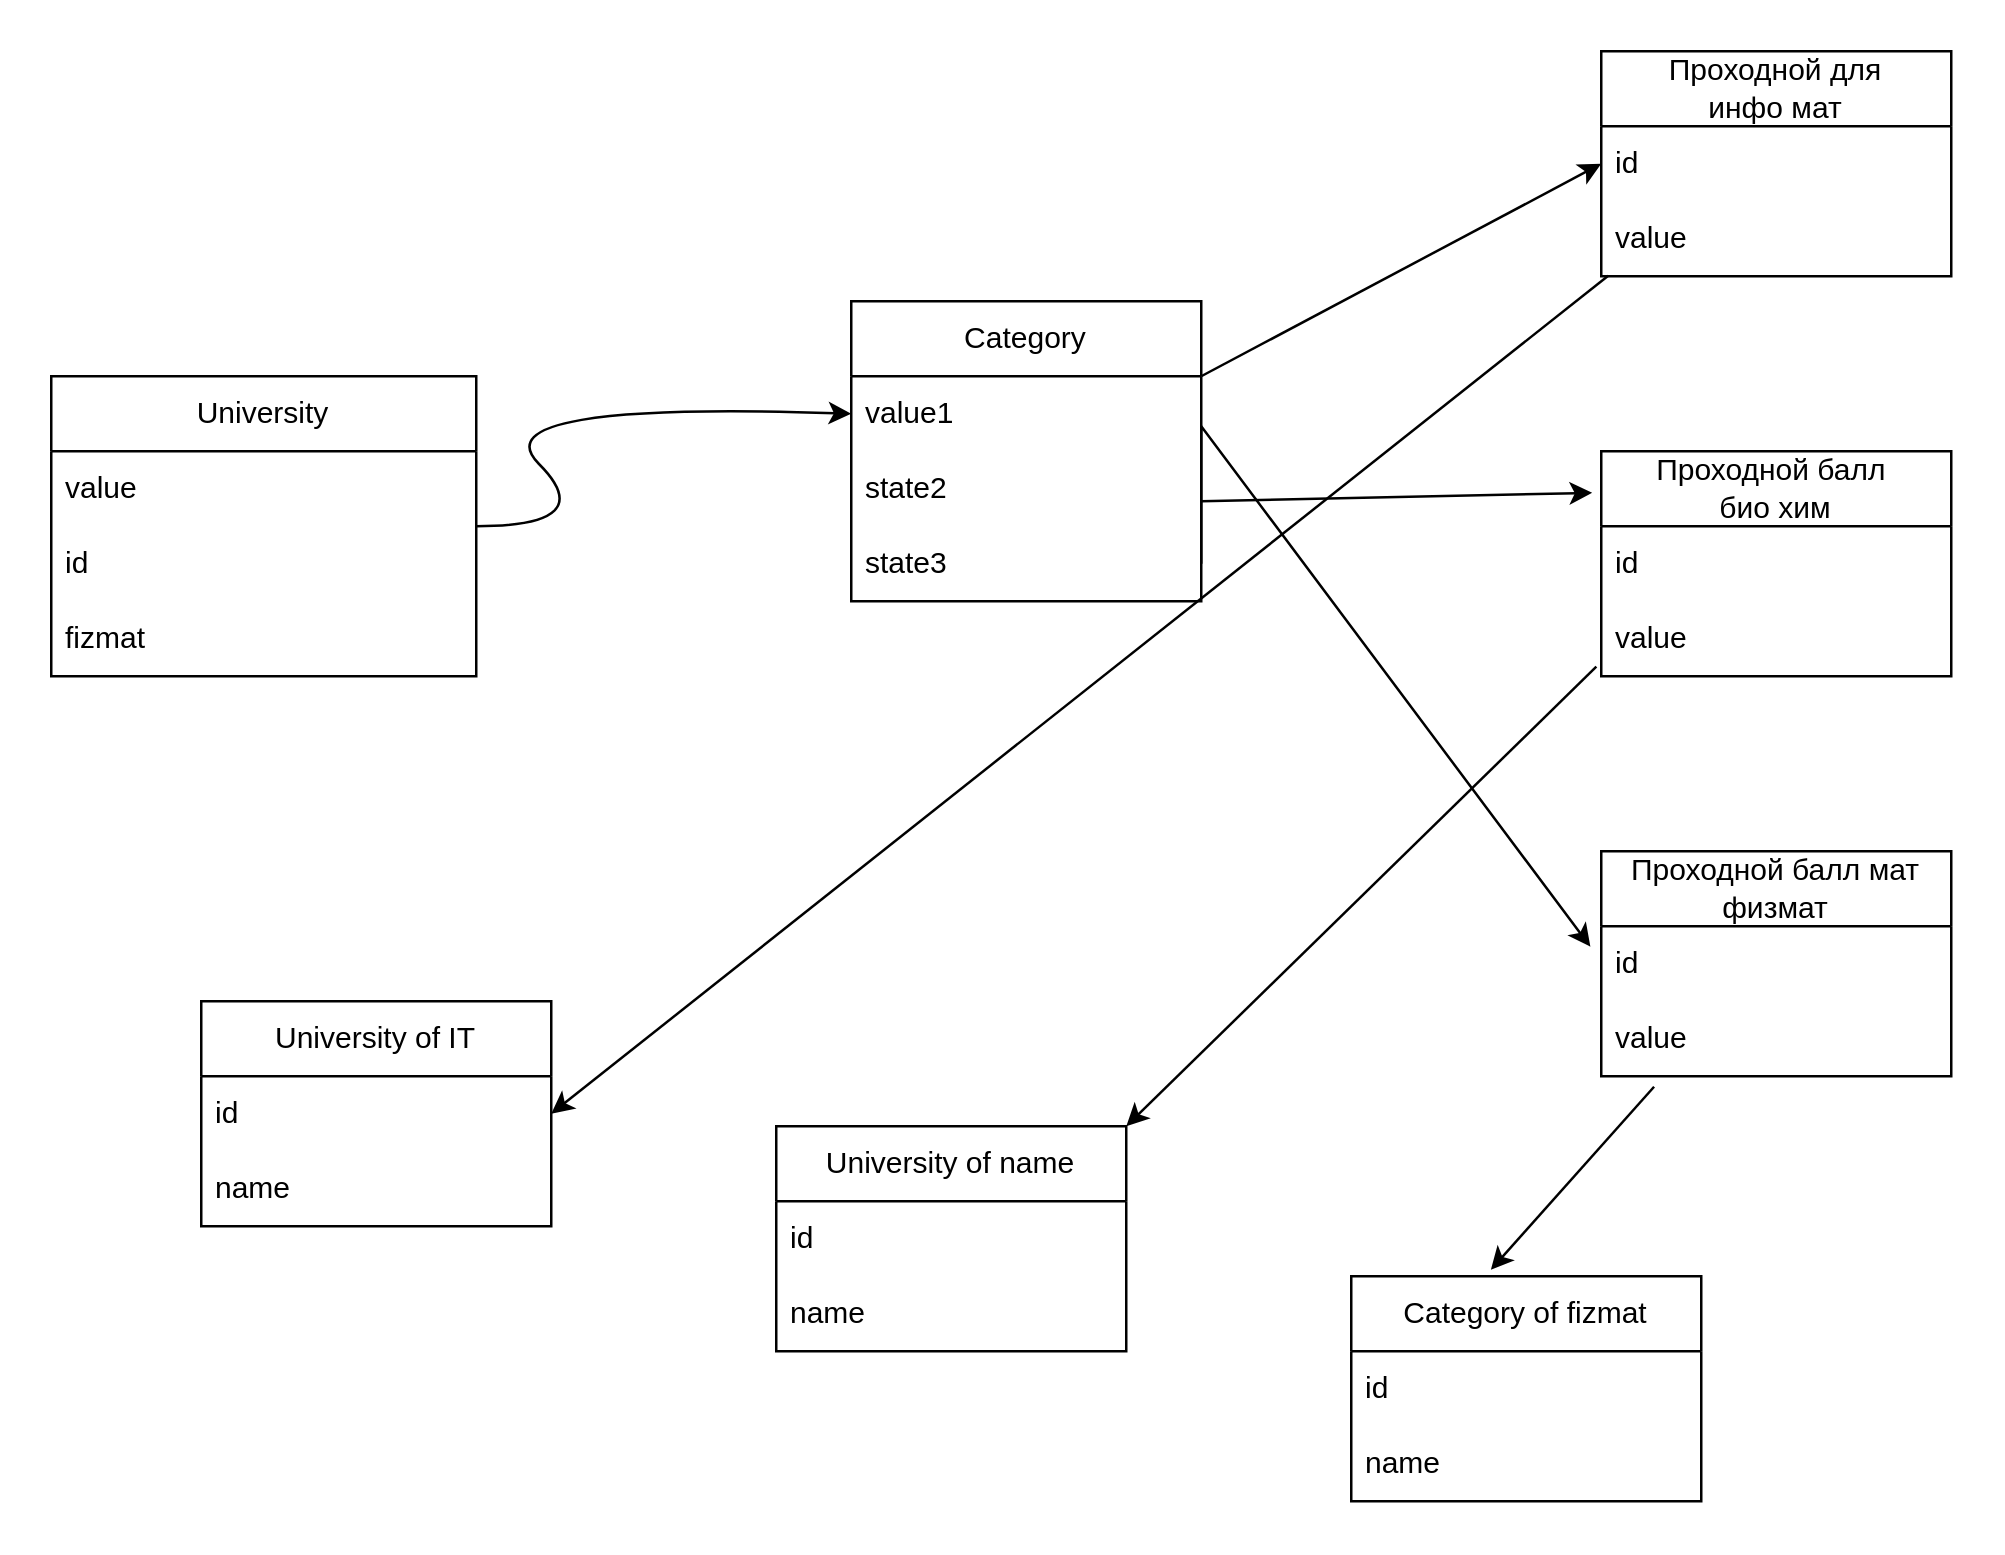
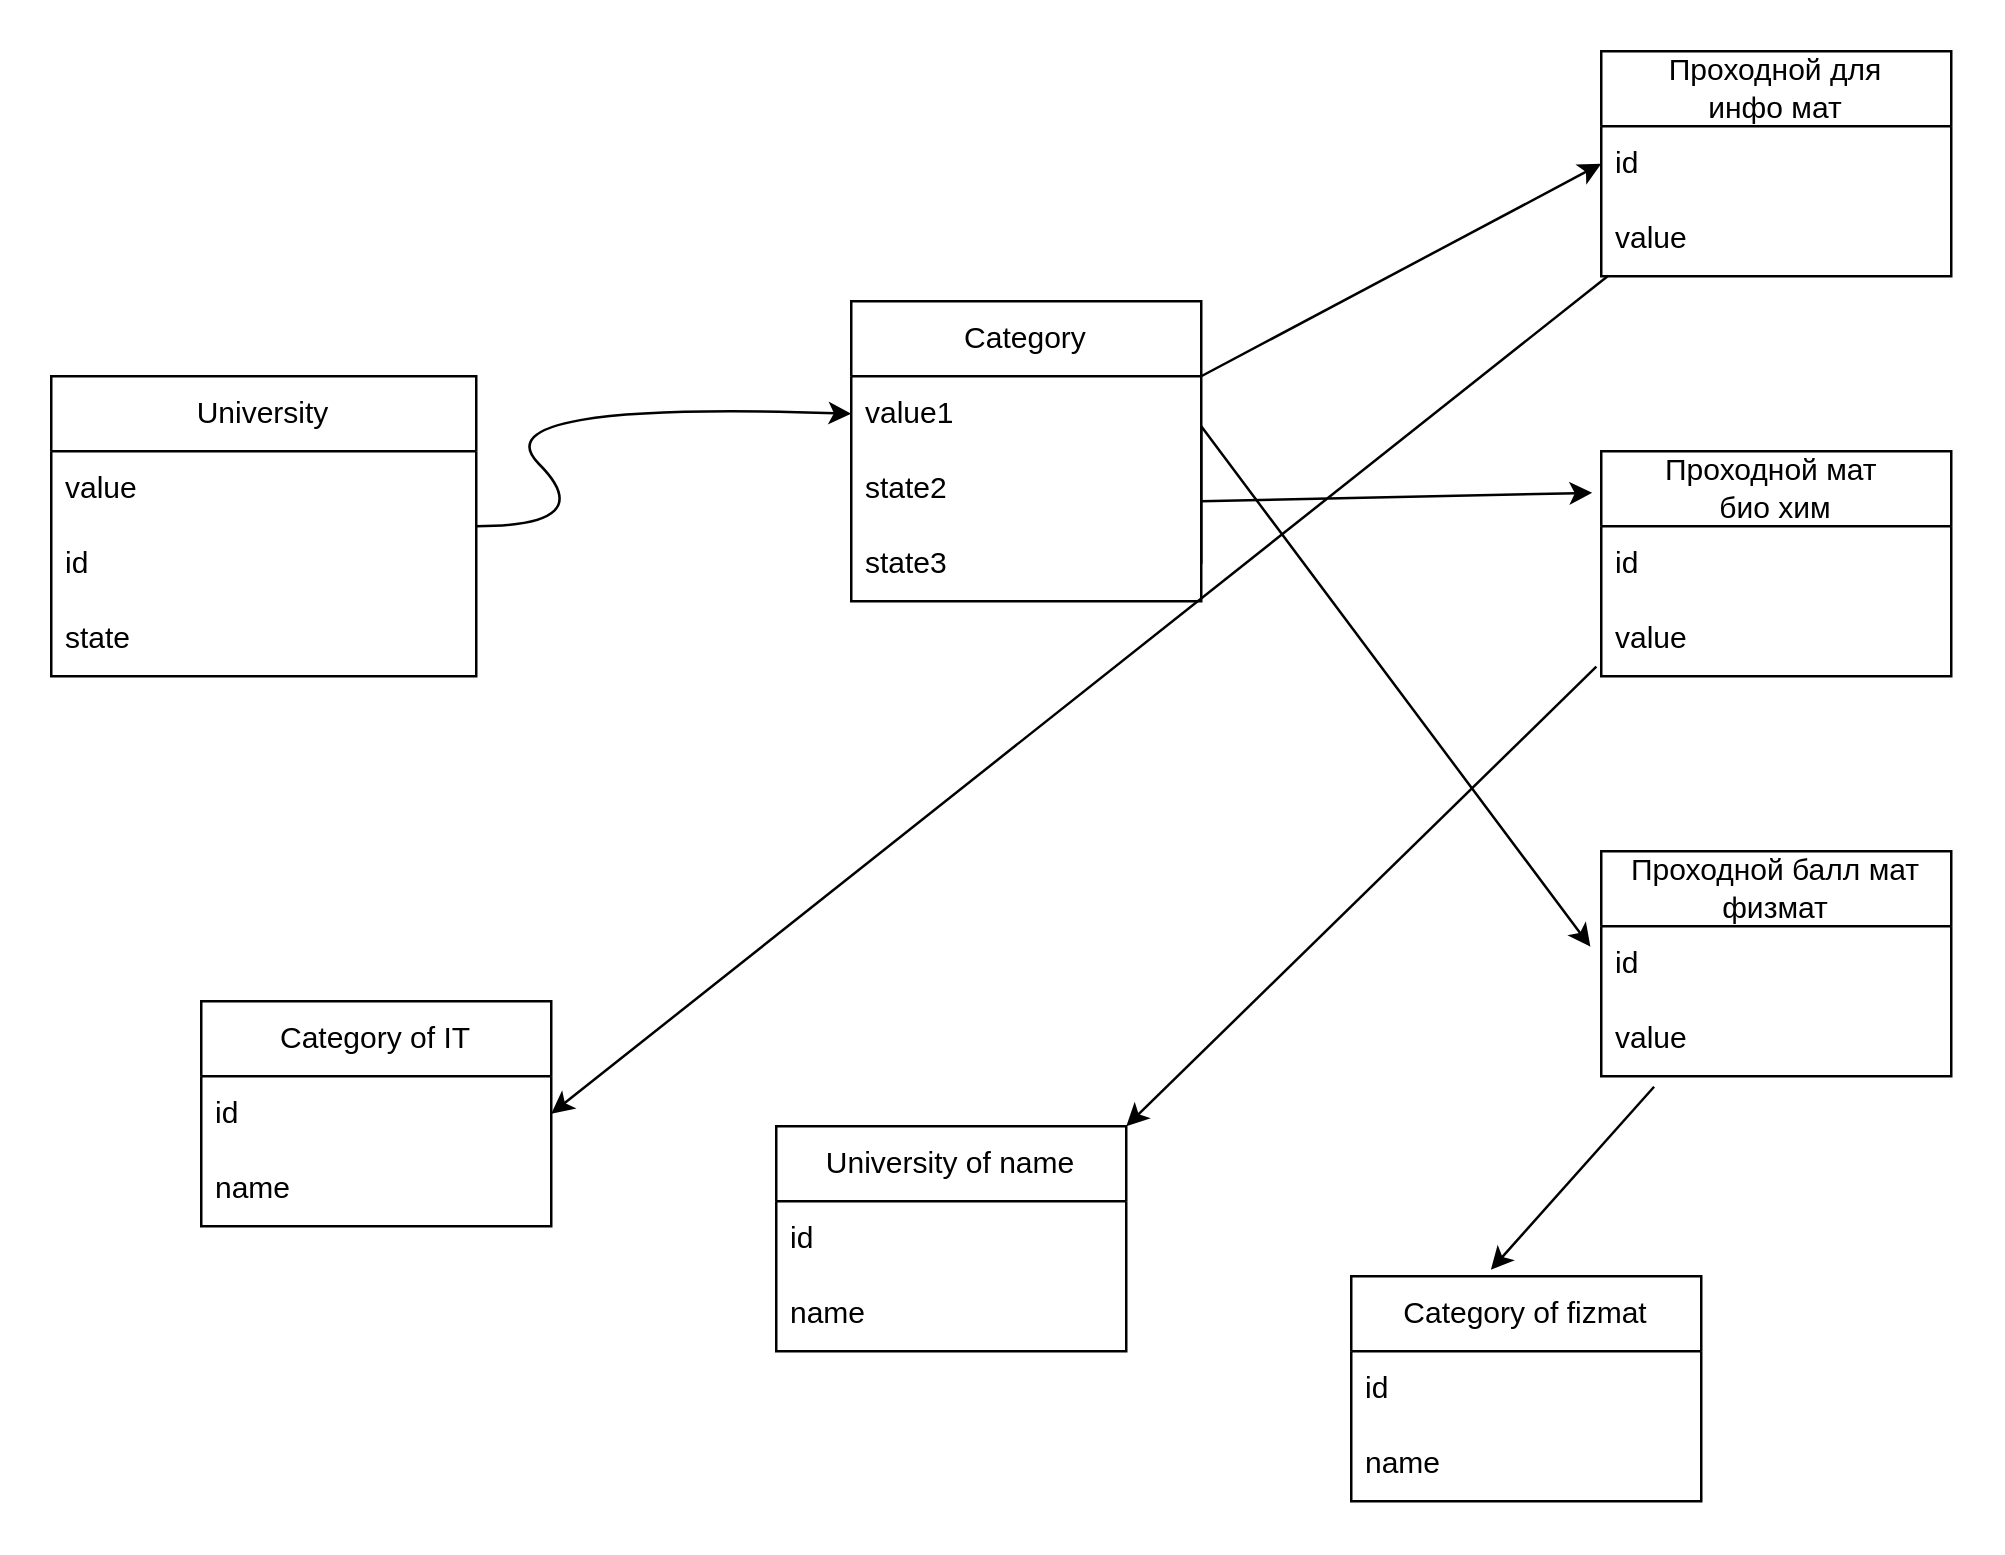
node "Проходной балл био хим": label "Проходной балл био хим" -> "Проходной мат био хим"
node "fizmat": label "fizmat" -> "state"
node "University of IT": label "University of IT" -> "Category of IT"
